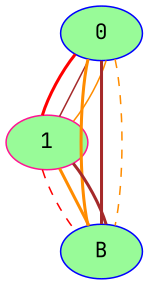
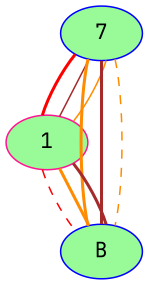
node "0": label "0" -> "7"
